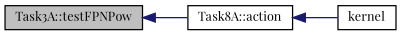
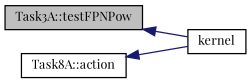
edge "Task8A::action" -> "Task3A::testFPNPow": now "kernel" -> "Task3A::testFPNPow"
